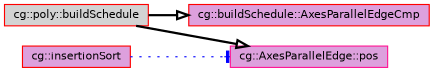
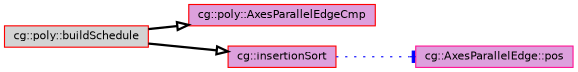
node "cg::buildSchedule::AxesParallelEdgeCmp": label "cg::buildSchedule::AxesParallelEdgeCmp" -> "cg::poly::AxesParallelEdgeCmp"
edge "cg::poly::buildSchedule" -> "cg::AxesParallelEdge::pos": now "cg::poly::buildSchedule" -> "cg::insertionSort"
